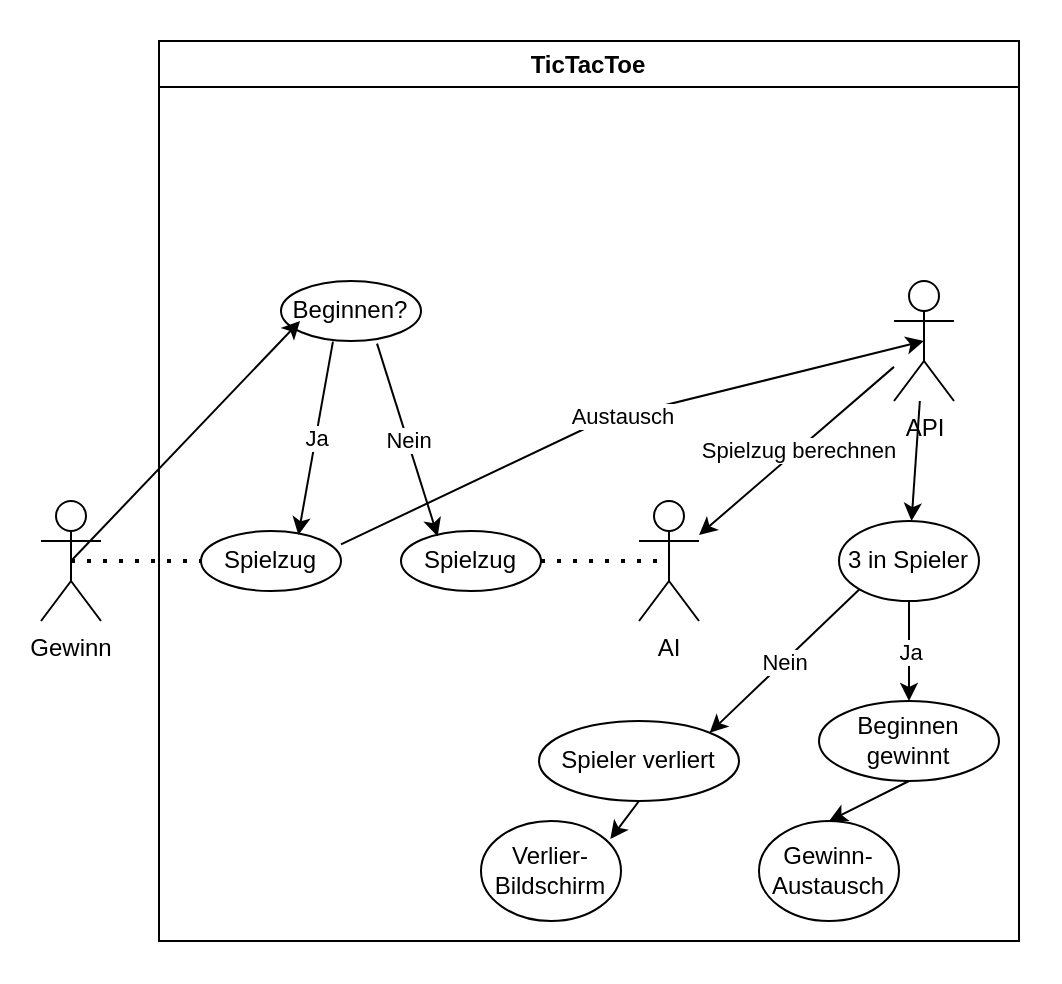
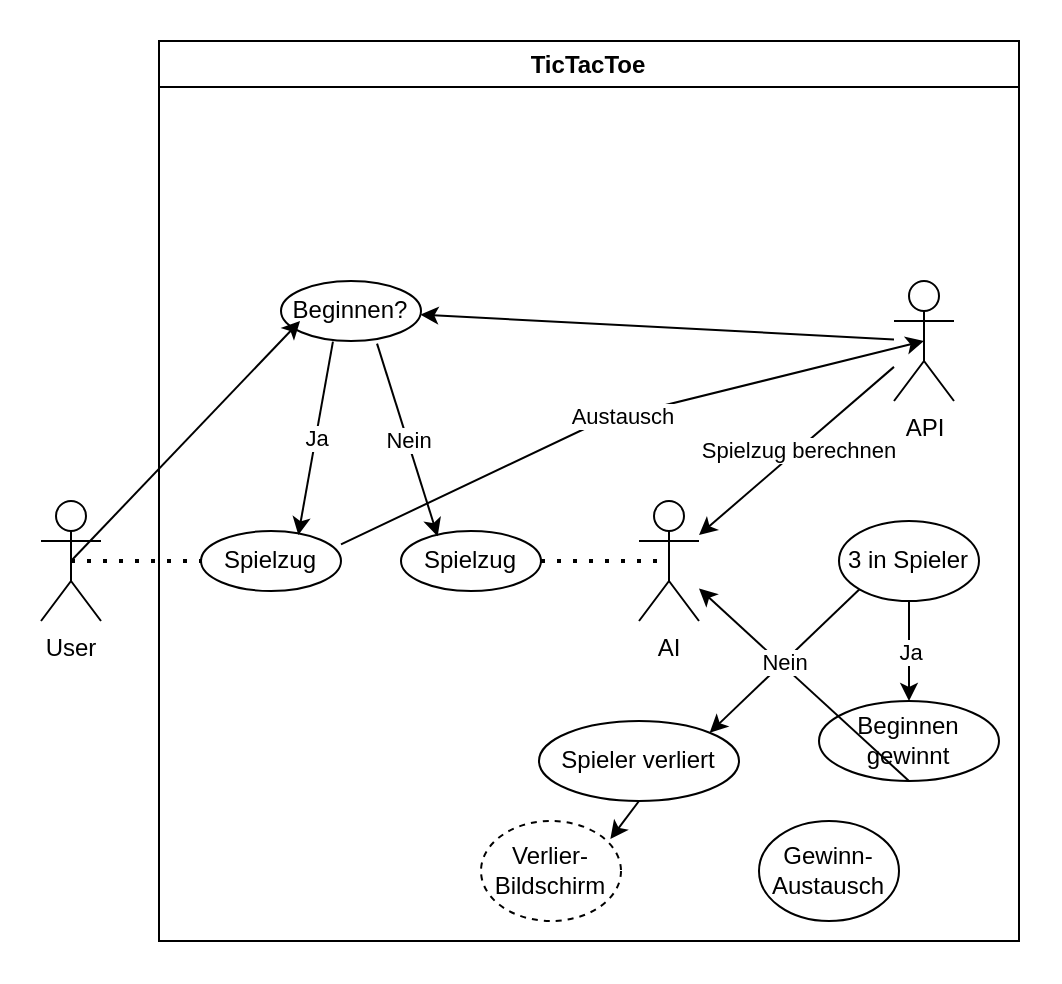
edge "API" -> "3 in Spieler": now "API" -> "Beginnen?"
node "Gewinn": label "Gewinn" -> "User"
edge "Beginnen gewinnt" -> "Gewinn- Austausch": now "Beginnen gewinnt" -> "AI"
node "Verlier- Bildschirm": style solid -> dashed
